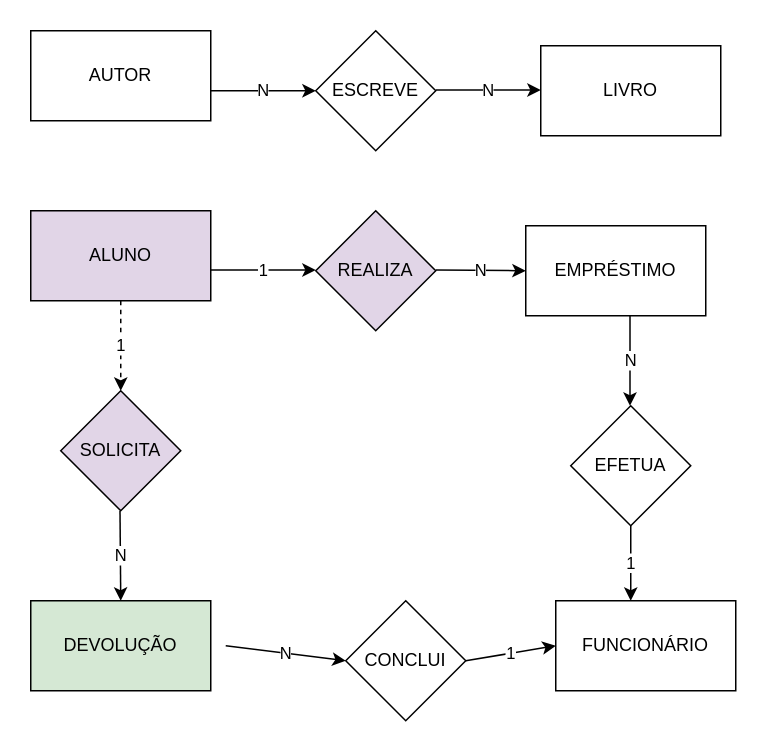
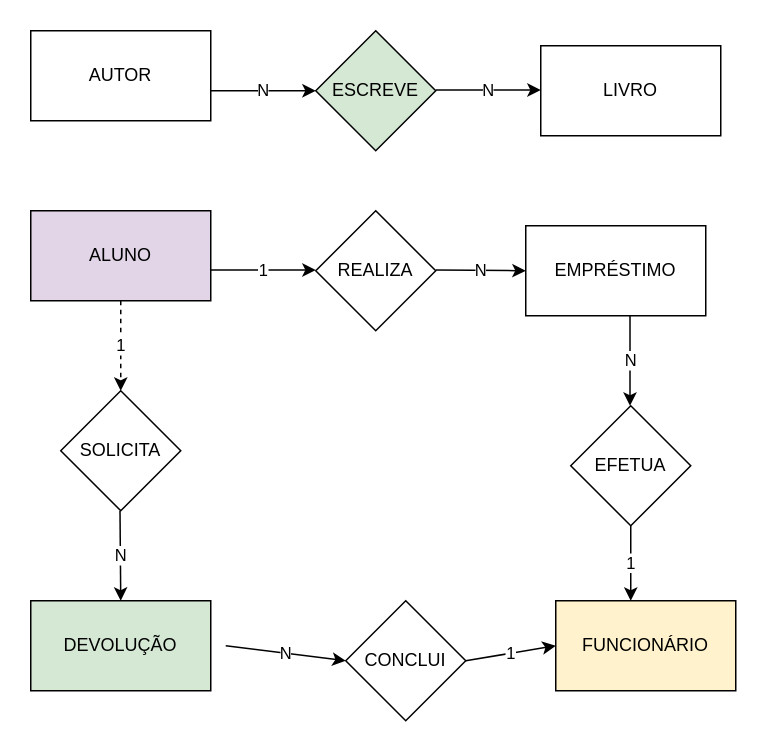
node "ESCREVE": fillcolor #ffffff -> #d5e8d4
node "REALIZA": fillcolor #e1d5e7 -> #ffffff
node "SOLICITA": fillcolor #e1d5e7 -> #ffffff
node "FUNCIONÁRIO": fillcolor #ffffff -> #fff2cc
